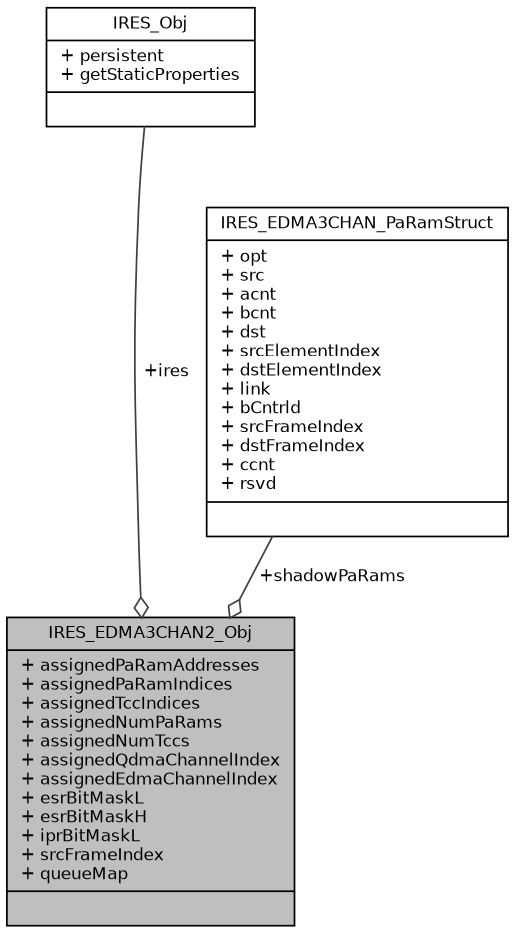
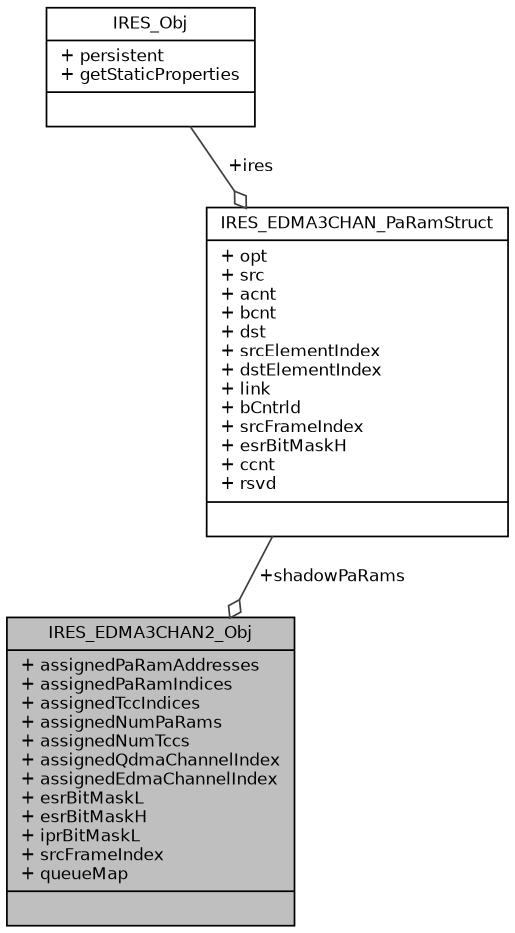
edge "IRES_Obj" -> "IRES_EDMA3CHAN2_Obj": now "IRES_Obj" -> "IRES_EDMA3CHAN_PaRamStruct"
node "IRES_EDMA3CHAN_PaRamStruct": text "+ dstFrameIndex" -> "+ esrBitMaskH"
